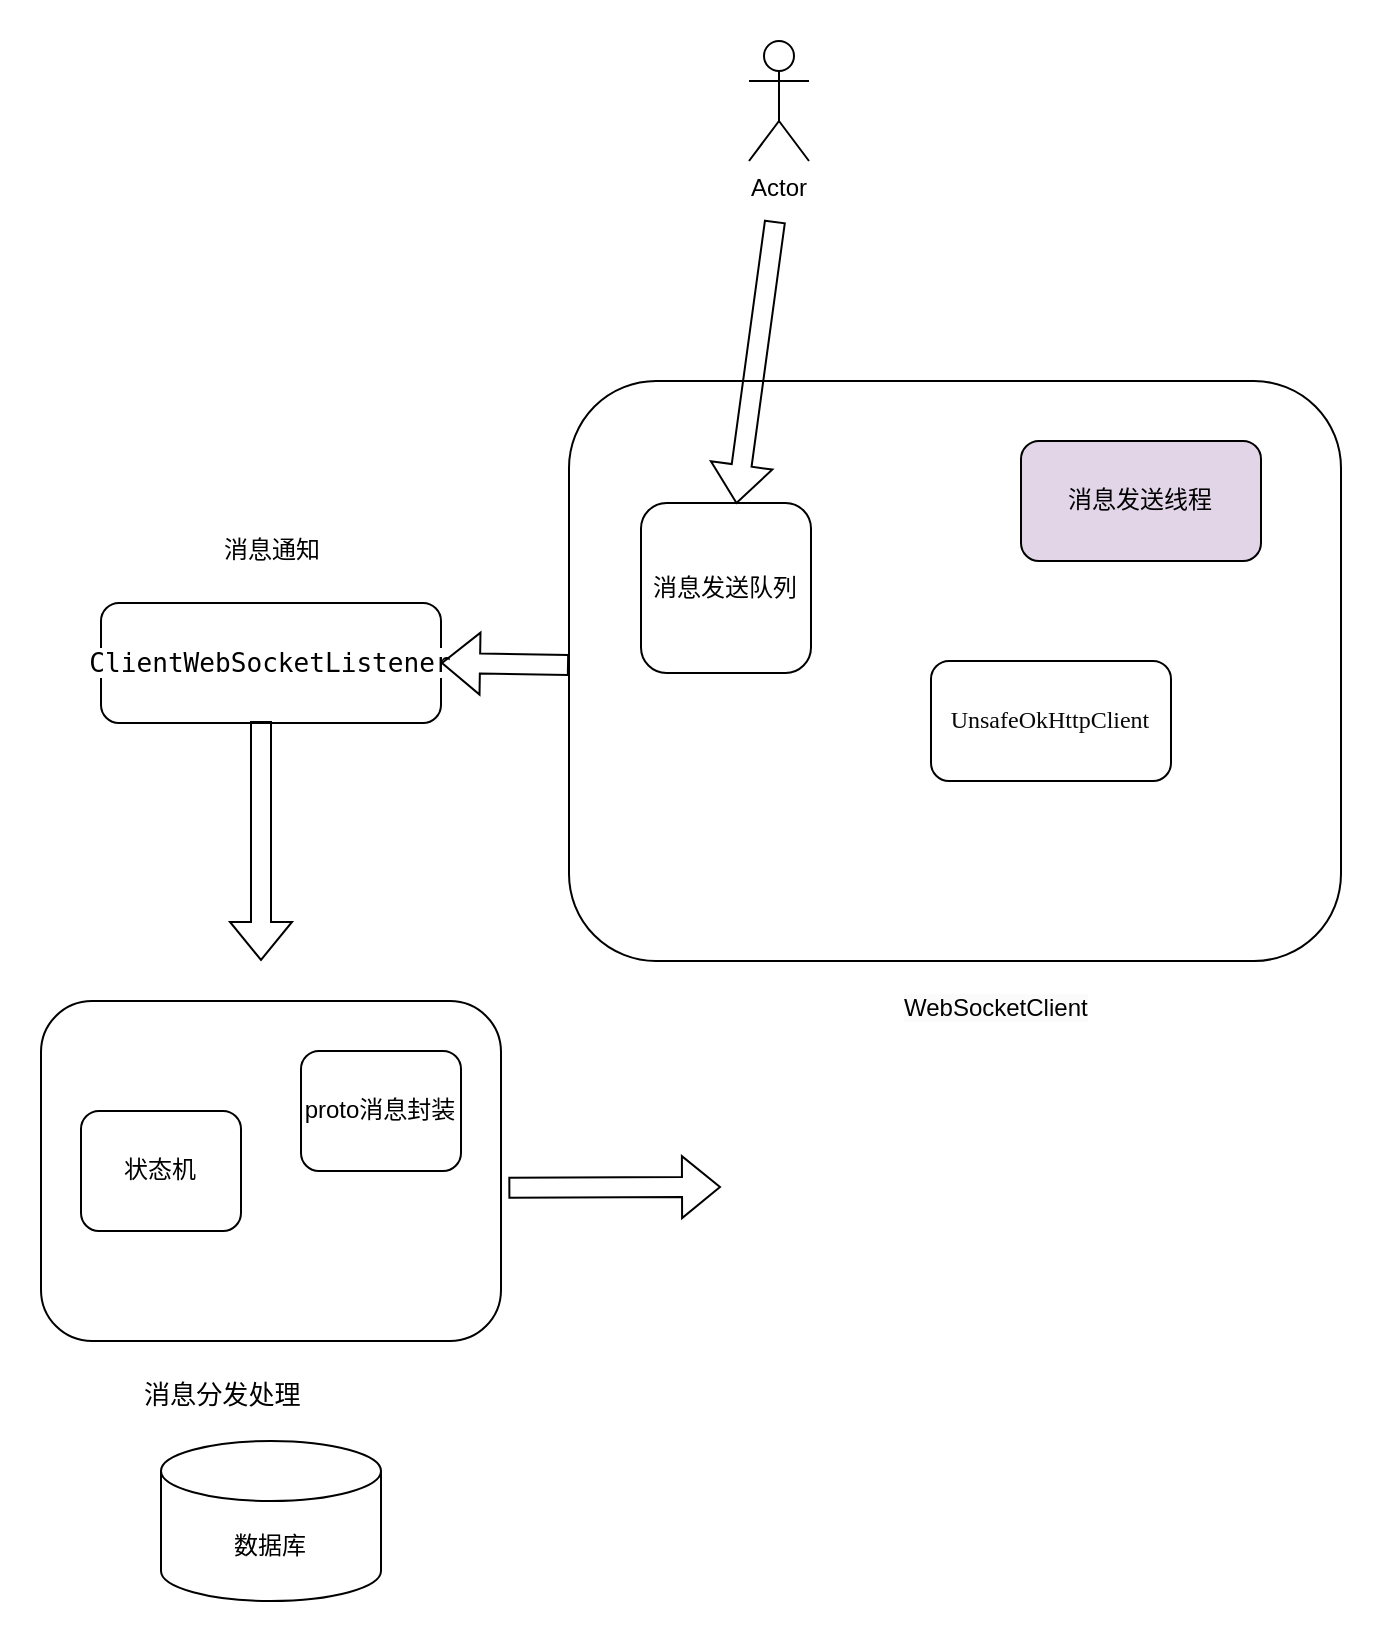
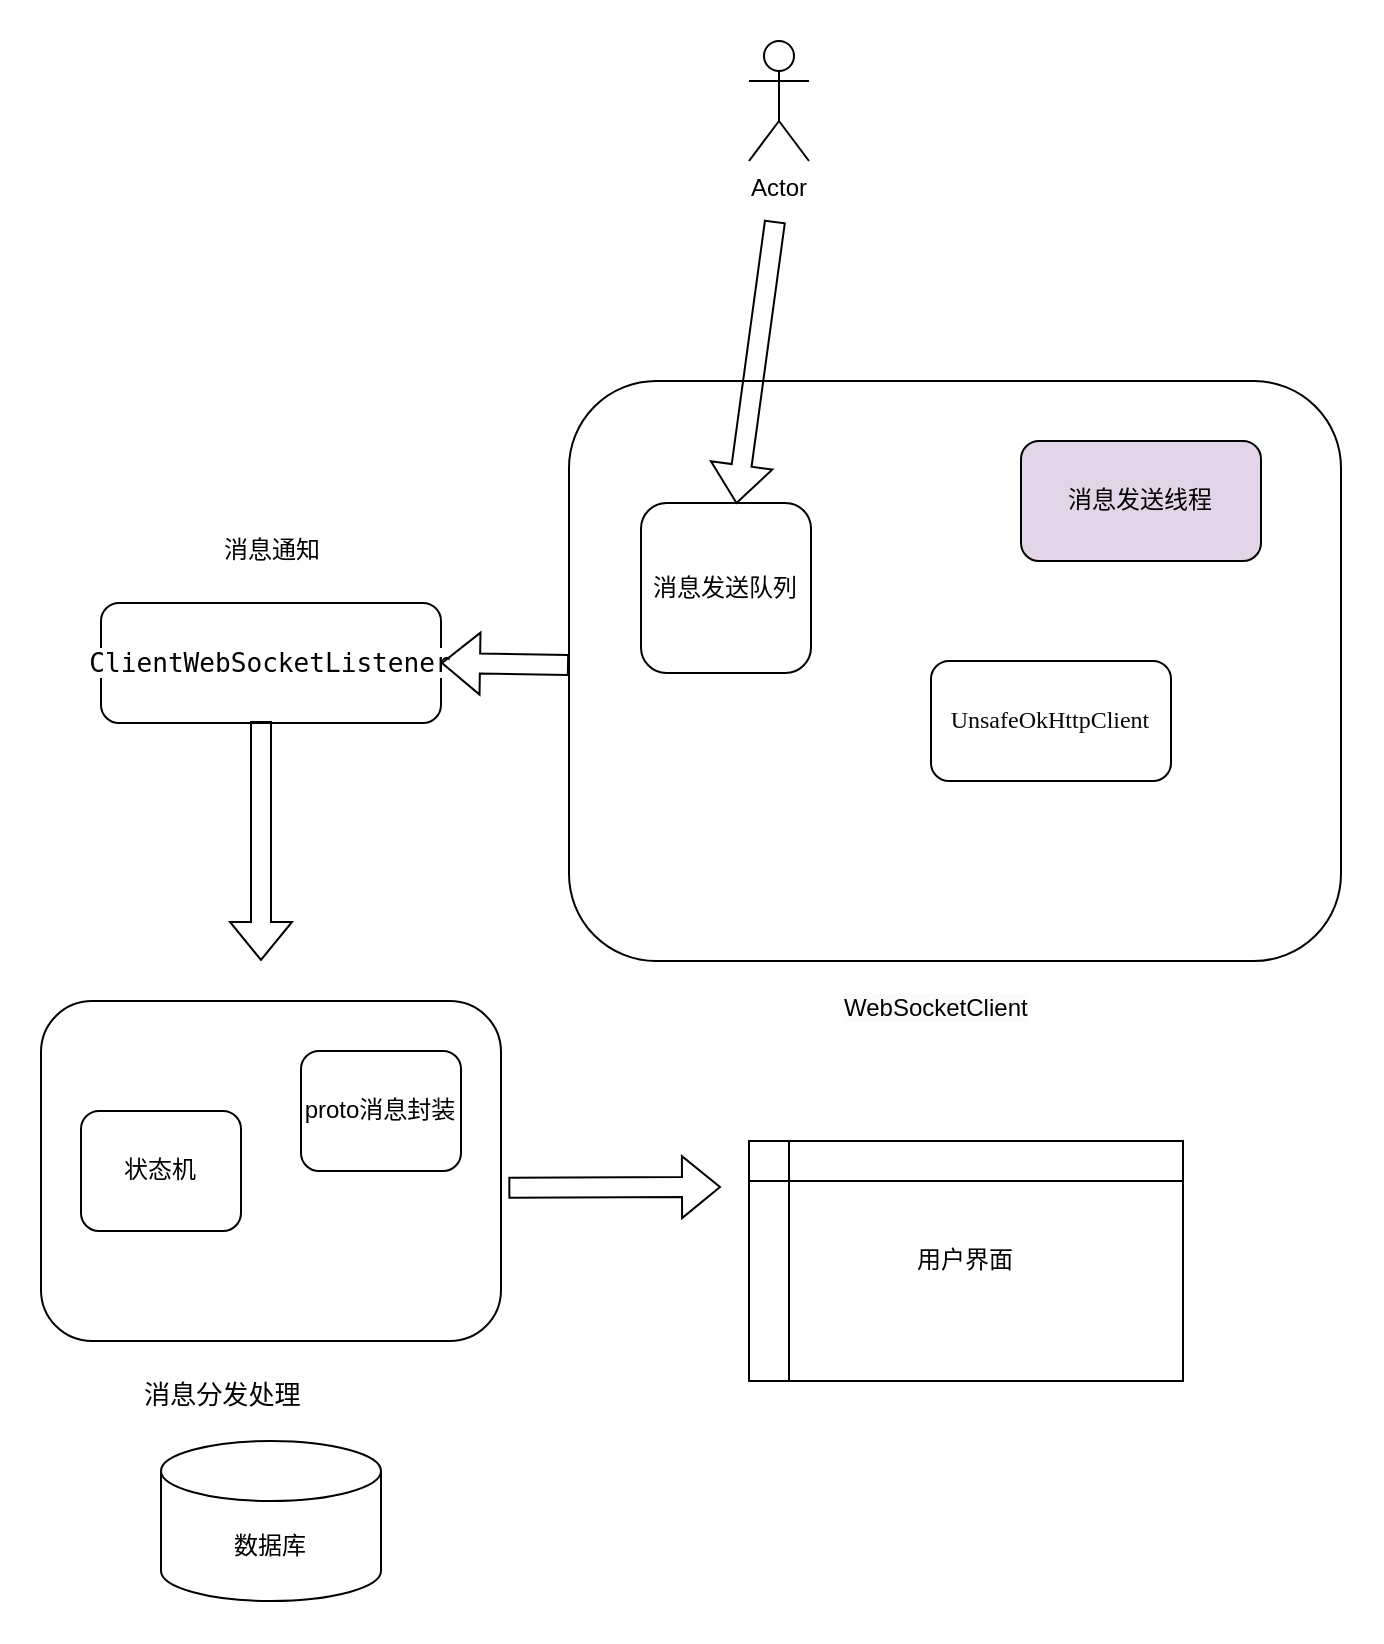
node "WebSocketClient": moved (1031, 1021) -> (971, 1021)
node "用户界面": added
